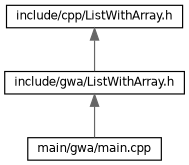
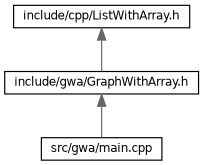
node "include/gwa/ListWithArray.h": label "include/gwa/ListWithArray.h" -> "include/gwa/GraphWithArray.h"
node "main/gwa/main.cpp": label "main/gwa/main.cpp" -> "src/gwa/main.cpp"
